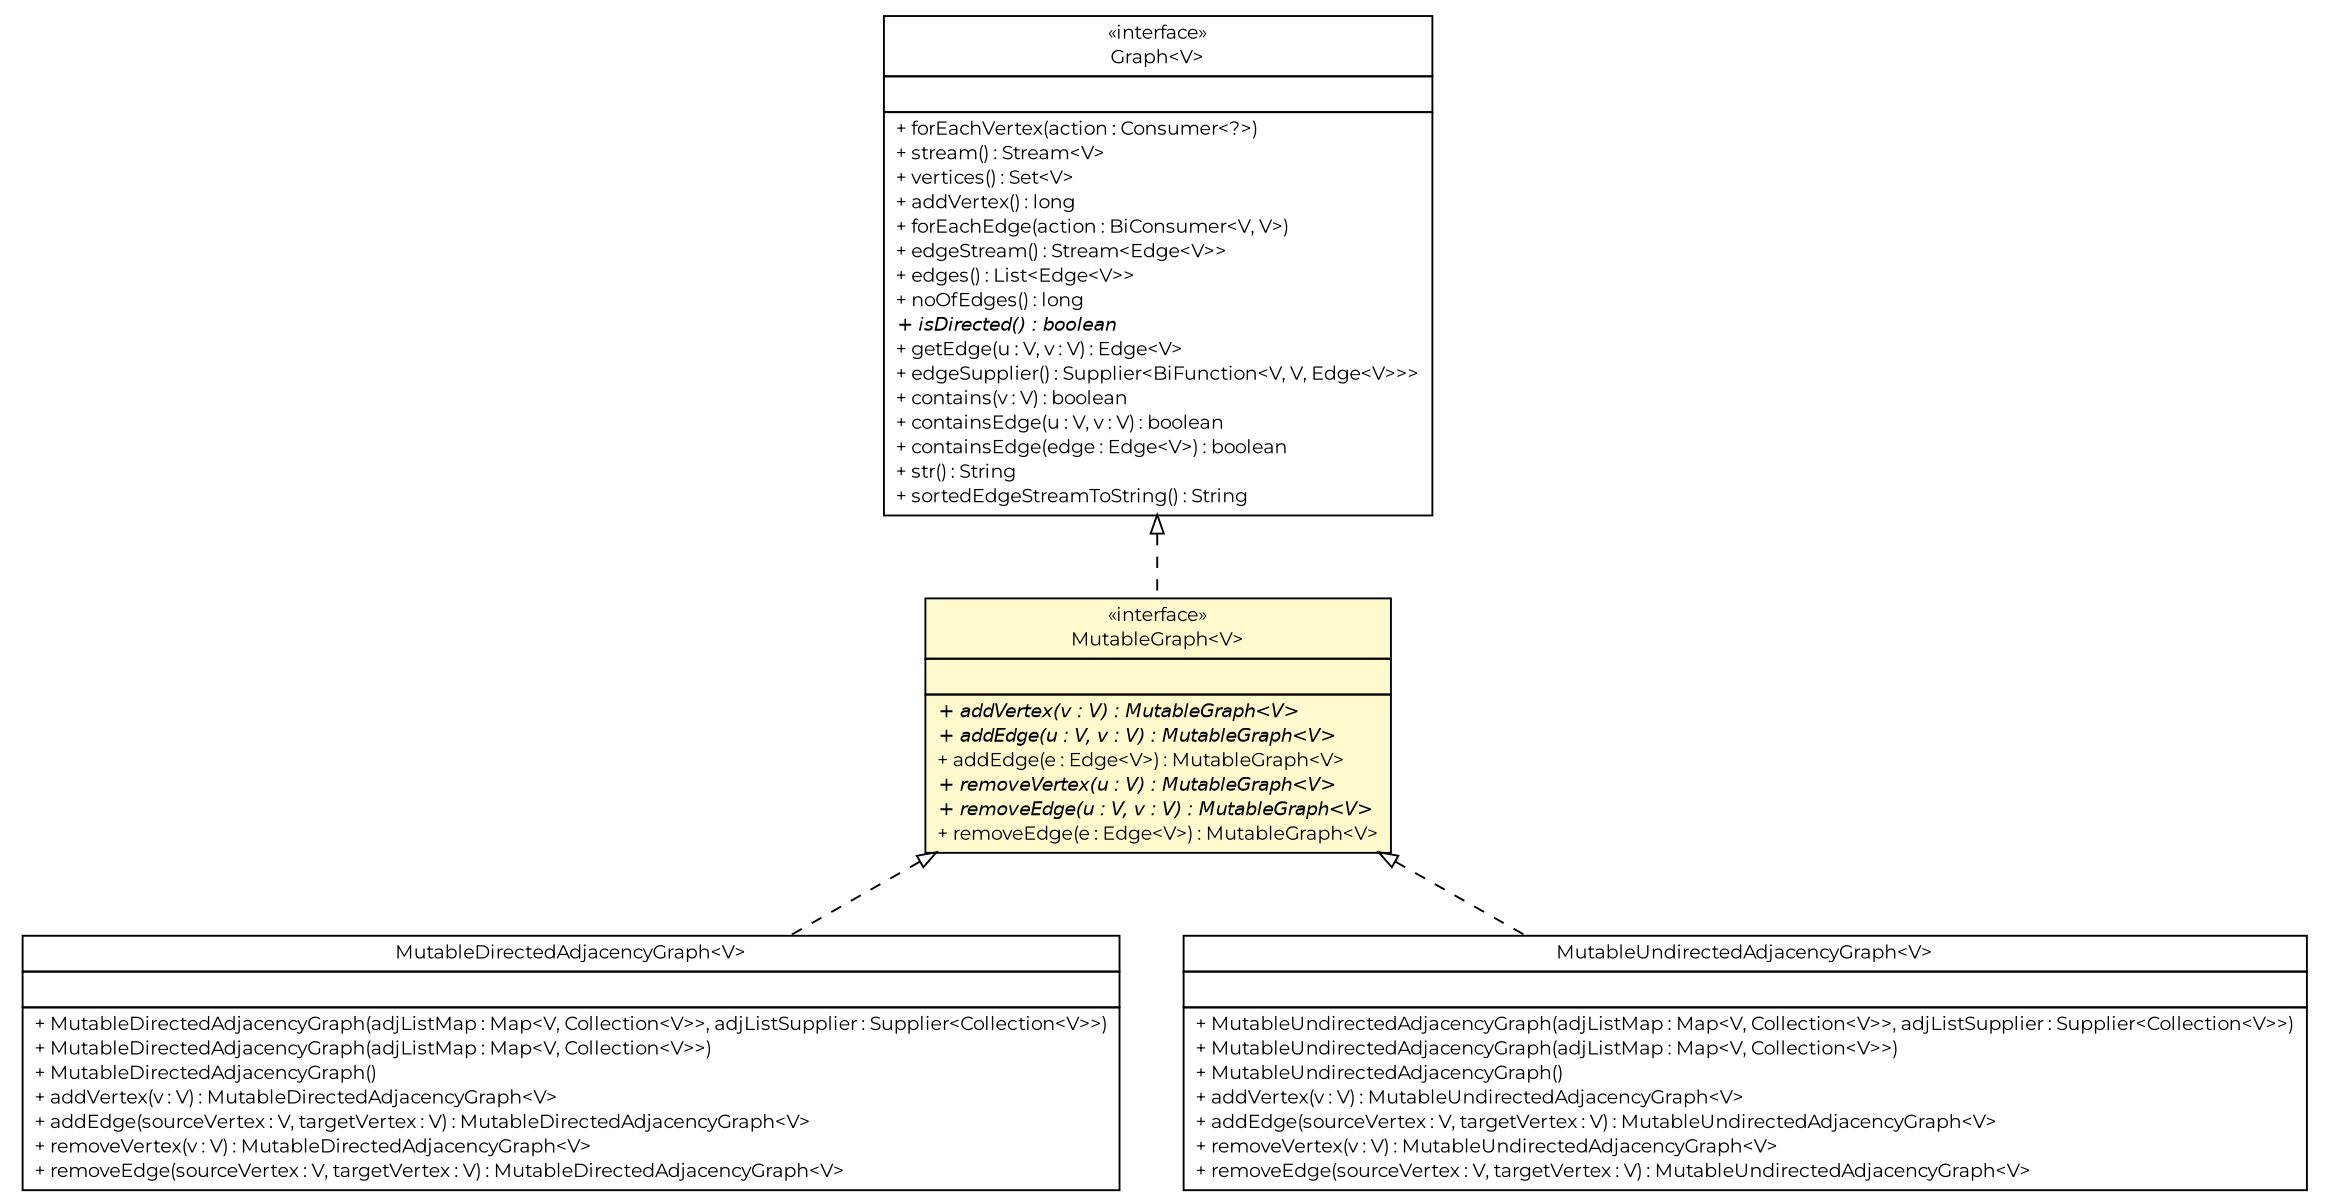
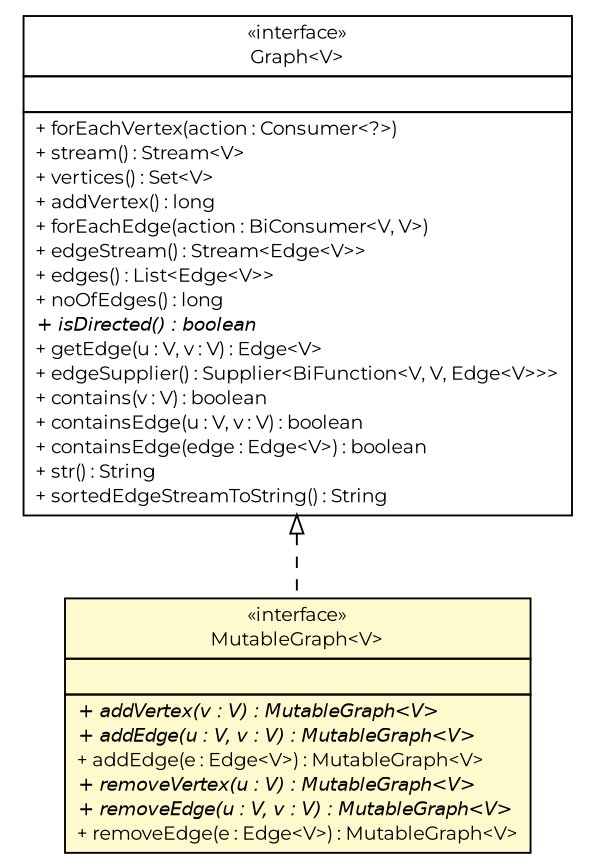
node "MutableDirectedAdjacencyGraph<V>": removed
node "MutableUndirectedAdjacencyGraph<V>": removed
